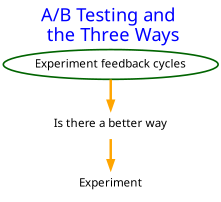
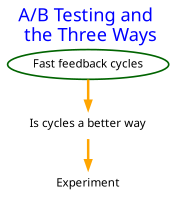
node "Experiment feedback cycles": label "Experiment feedback cycles" -> "Fast feedback cycles"
node "Is there a better way": label "Is there a better way" -> "Is cycles a better way"
